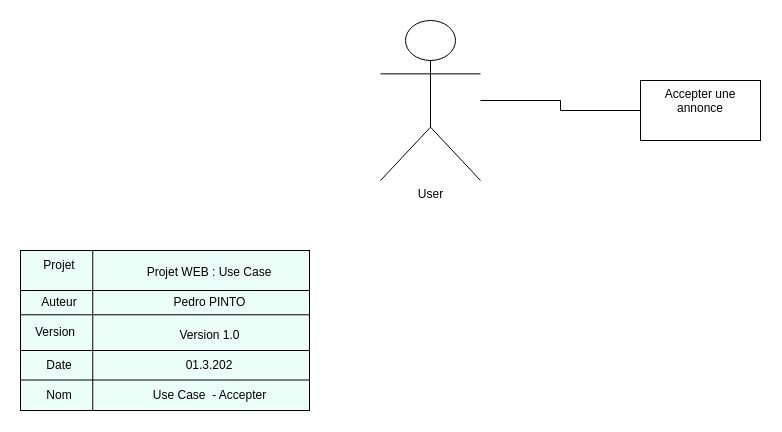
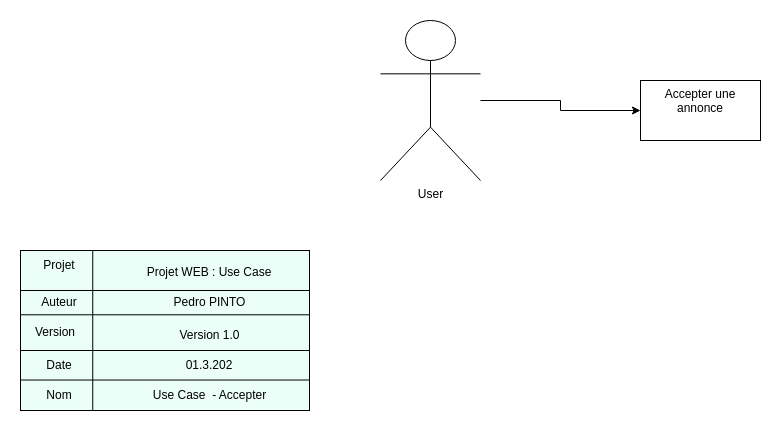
edge "User" -- "Accepter une annonce": arrowhead none -> classic
